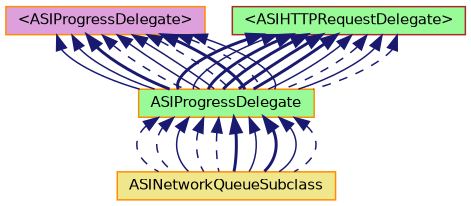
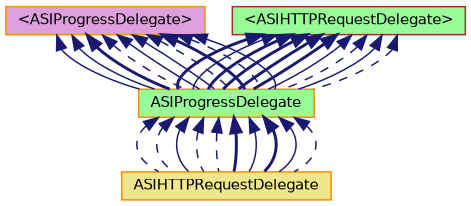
node "ASINetworkQueueSubclass": label "ASINetworkQueueSubclass" -> "ASIHTTPRequestDelegate"
